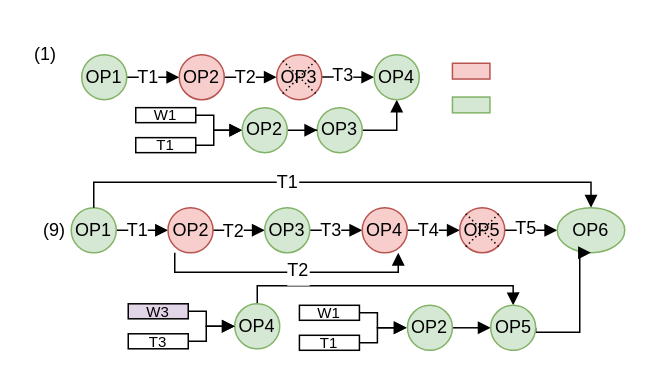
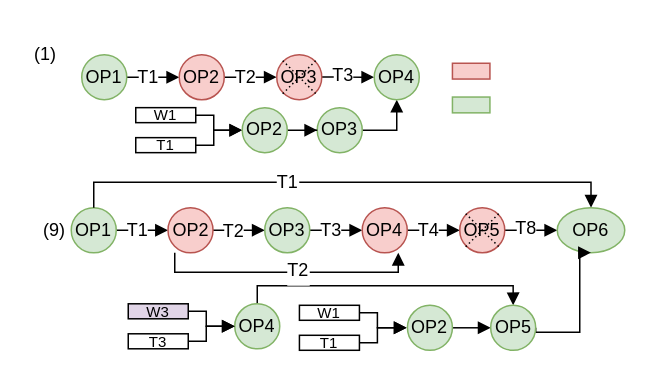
node "T5": label "T5" -> "T8"
